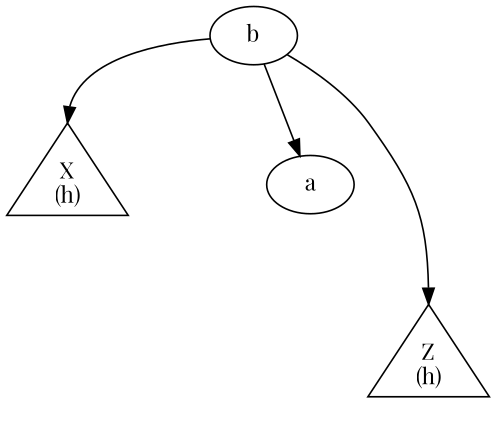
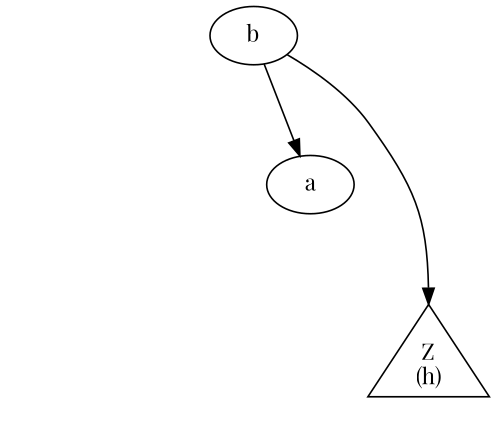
node "X (h)": removed
